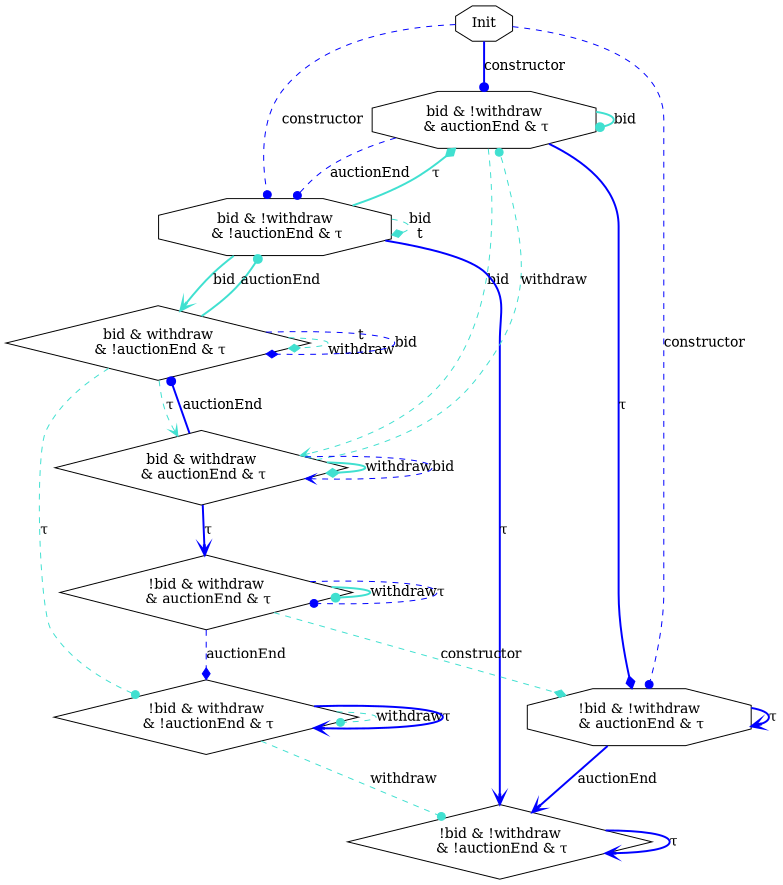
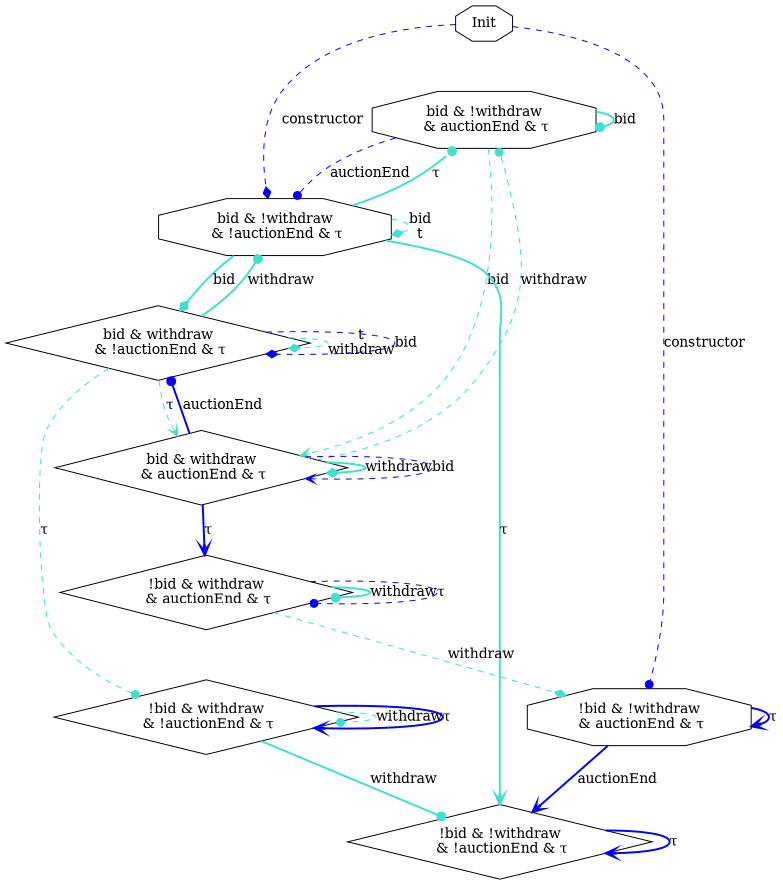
edge "Init" -> "bid & !withdraw & !auctionEnd & τ": arrowhead dot -> diamond
edge "Init" -> "bid & !withdraw & auctionEnd & τ": removed, label "constructor"
edge "bid & !withdraw & !auctionEnd & τ" -> "bid & !withdraw & auctionEnd & τ": arrowhead diamond -> dot
edge "bid & !withdraw & !auctionEnd & τ" -> "bid & withdraw & !auctionEnd & τ": arrowhead vee -> diamond
edge "bid & withdraw & !auctionEnd & τ" -> "bid & !withdraw & !auctionEnd & τ": label "auctionEnd" -> "withdraw"
edge "bid & !withdraw & auctionEnd & τ" -> "!bid & !withdraw & auctionEnd & τ": removed, label "τ"
edge "bid & !withdraw & !auctionEnd & τ" -> "!bid & !withdraw & !auctionEnd & τ": color blue -> turquoise
edge "!bid & withdraw & auctionEnd & τ" -> "!bid & withdraw & !auctionEnd & τ": removed, label "auctionEnd"
edge "!bid & withdraw & auctionEnd & τ" -> "!bid & !withdraw & auctionEnd & τ": label "constructor" -> "withdraw"
edge "!bid & withdraw & !auctionEnd & τ" -> "!bid & !withdraw & !auctionEnd & τ": style dashed -> bold
